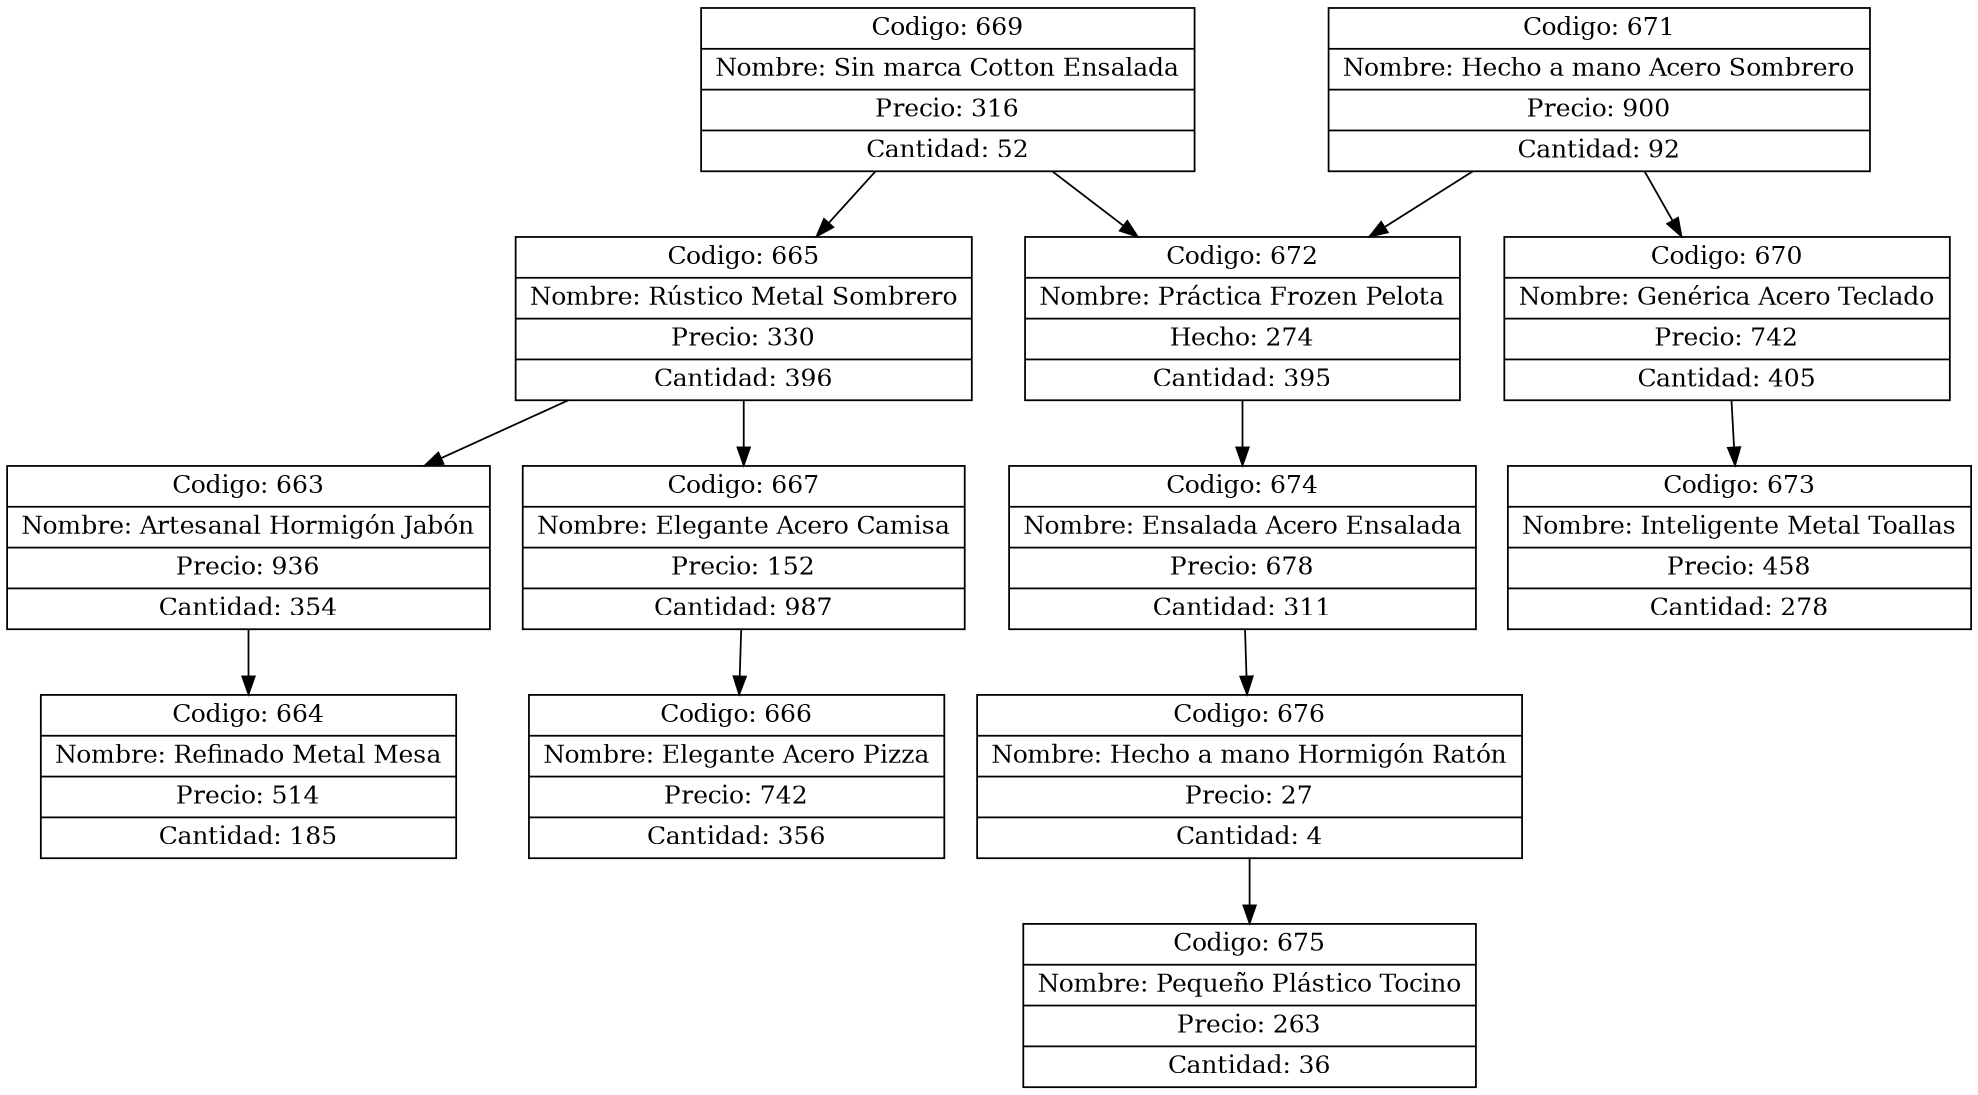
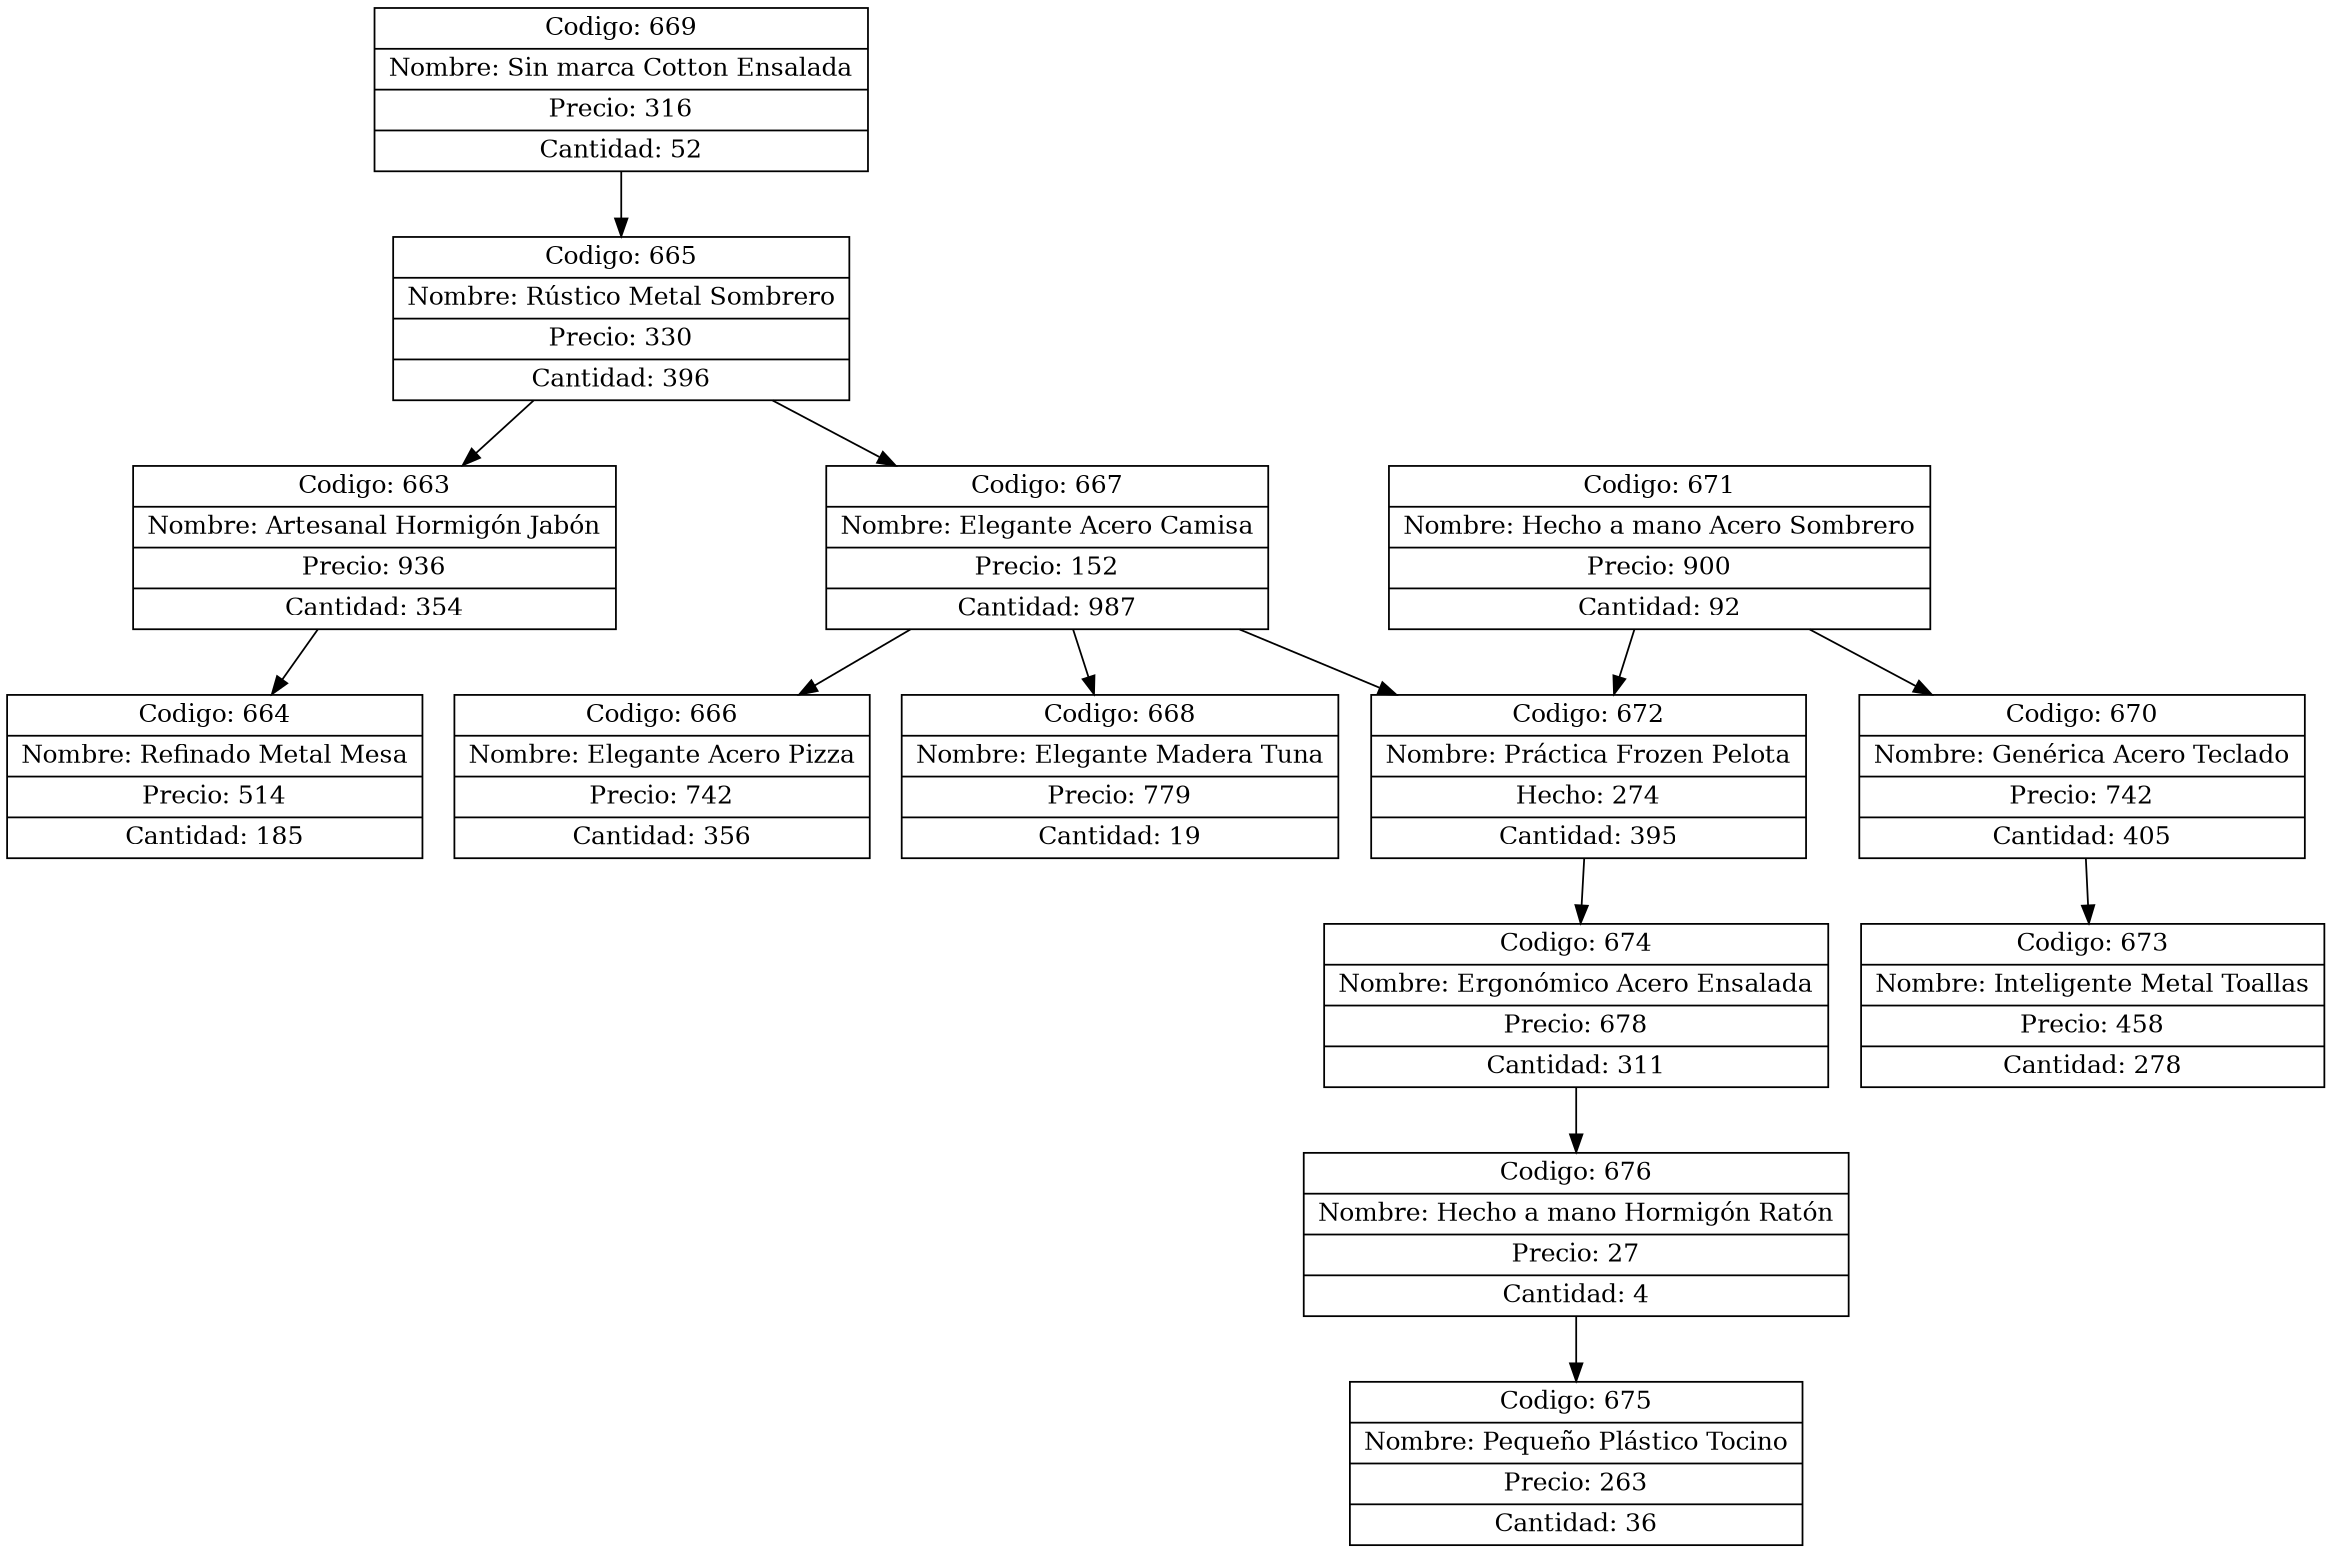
edge "Codigo: 669" -> "Codigo: 672": now "Codigo: 667" -> "Codigo: 672"
node "Codigo: 674": text "Nombre: Ensalada Acero Ensalada" -> "Nombre: Ergonómico Acero Ensalada"
node "Codigo: 668": added
